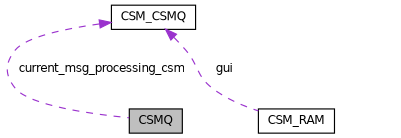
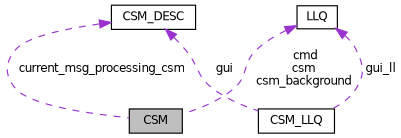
node "CSM_CSMQ": label "CSM_CSMQ" -> "CSM_DESC"
node "LLQ": added
node "CSMQ": label "CSMQ" -> "CSM"
node "CSM_RAM": label "CSM_RAM" -> "CSM_LLQ"
